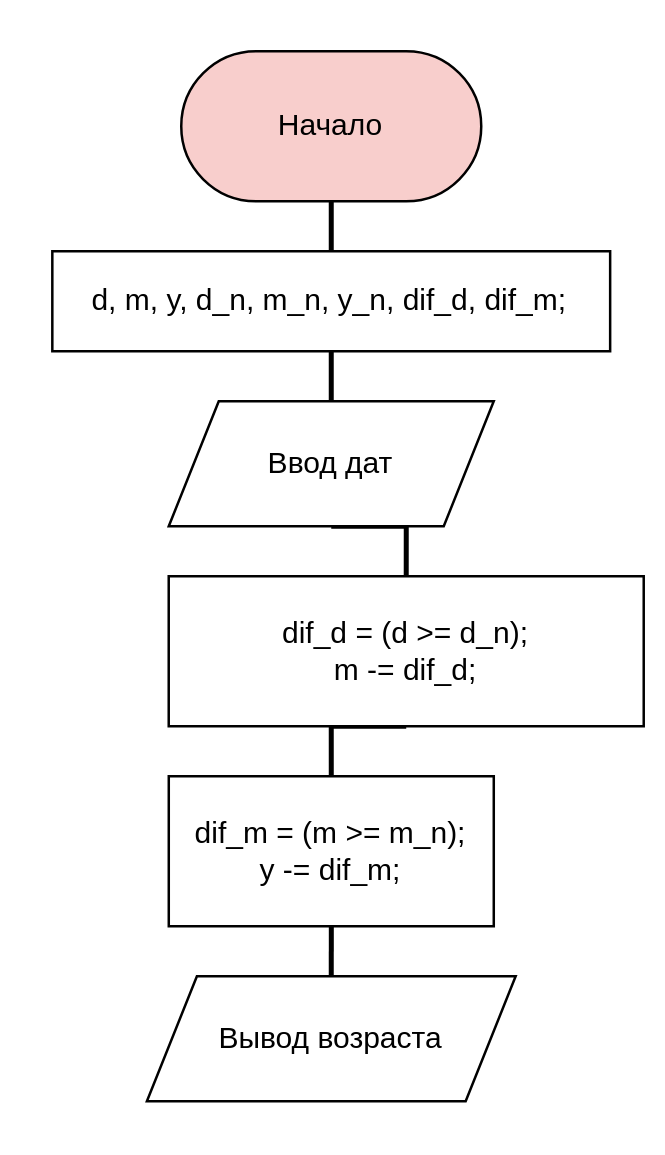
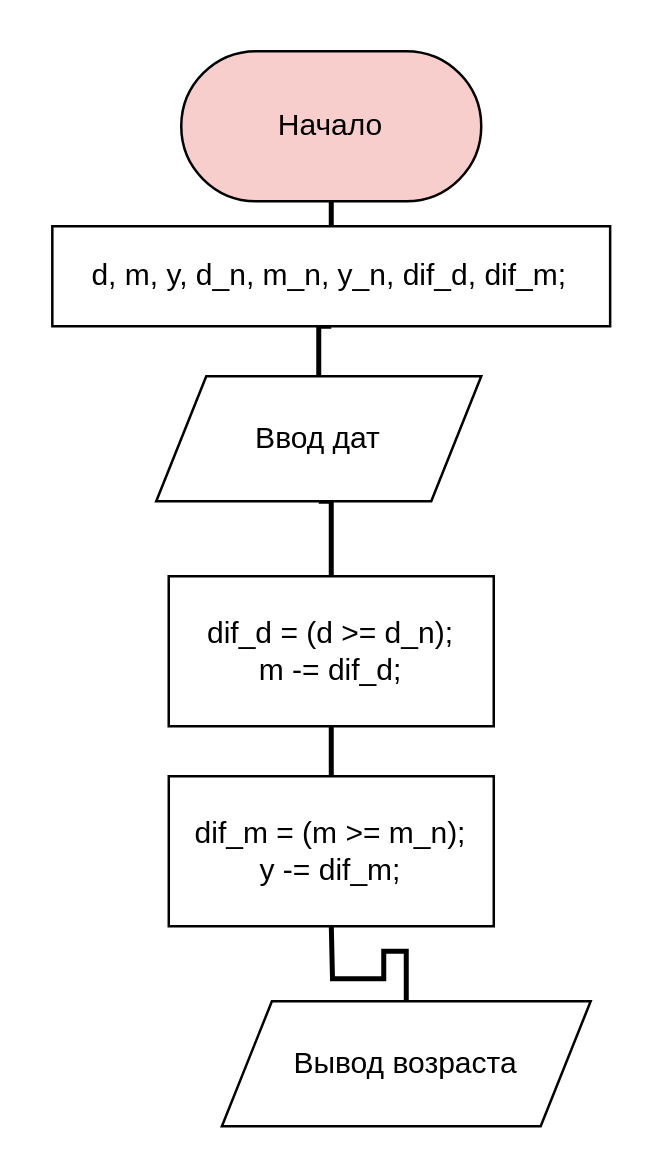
node "d, m, y, d_n, m_n, y_n, dif_d, dif_m;": moved (331, 301) -> (331, 276)
node "Ввод дат": moved (331, 464) -> (319, 439)
node "dif_d = (d >= d_n); m -= dif_d;": size 475x150 -> 325x150
node "Вывод возраста": moved (331, 1039) -> (406, 1064)
